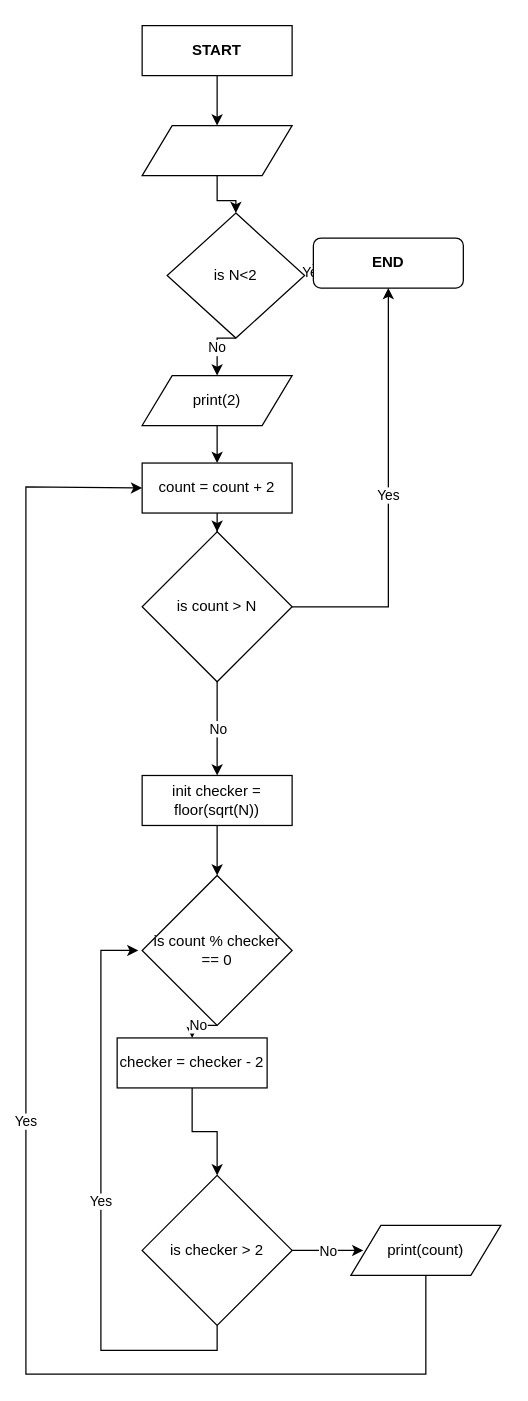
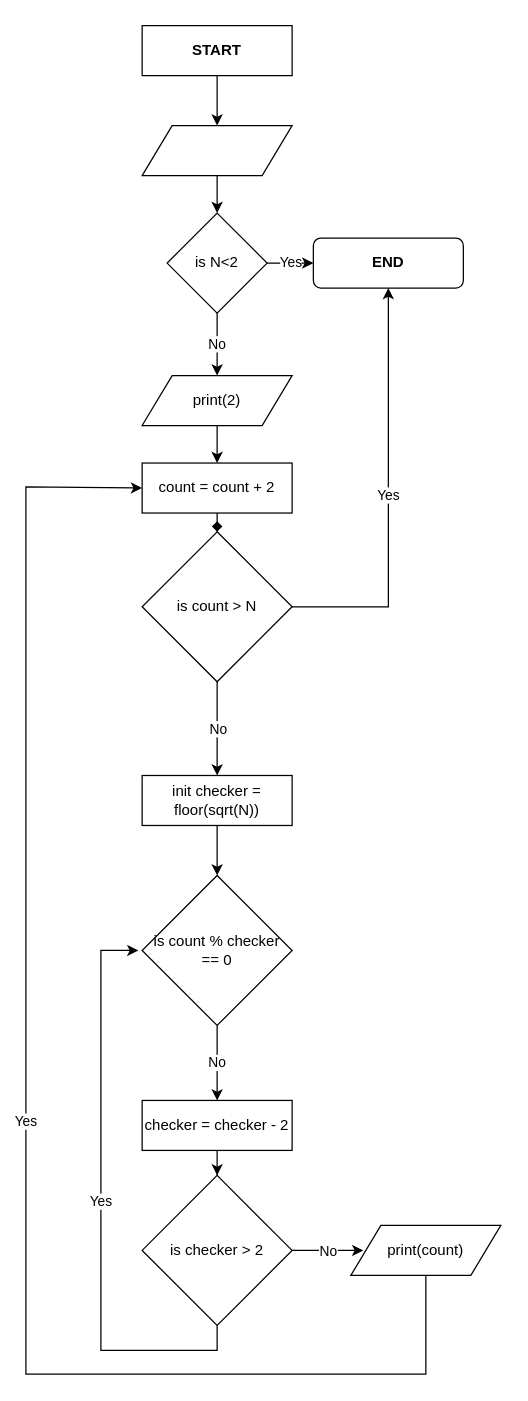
node "is N<2": size 138x125 -> 100x100
edge "count = count + 2" -> "is count > N": arrowhead classic -> diamond
node "checker = checker - 2": moved (192, 1063) -> (217, 1126)
